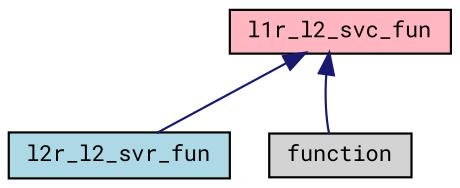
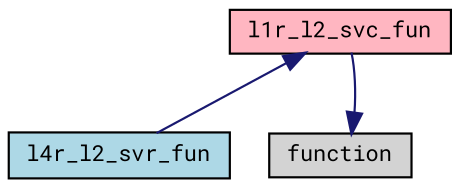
edge "function" -> "l1r_l2_svc_fun": reversed
node "l2r_l2_svr_fun": label "l2r_l2_svr_fun" -> "l4r_l2_svr_fun"
